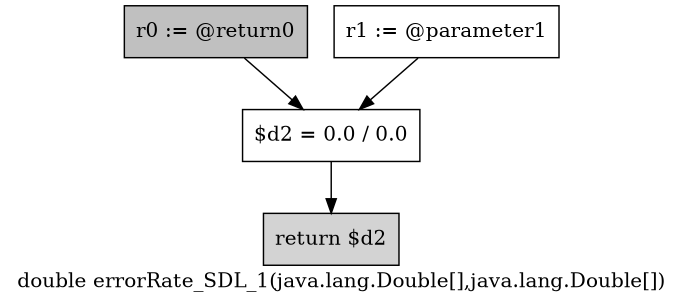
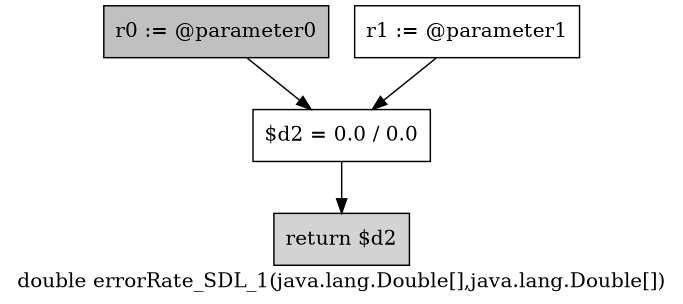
node "r0 := @return0": label "r0 := @return0" -> "r0 := @parameter0"
